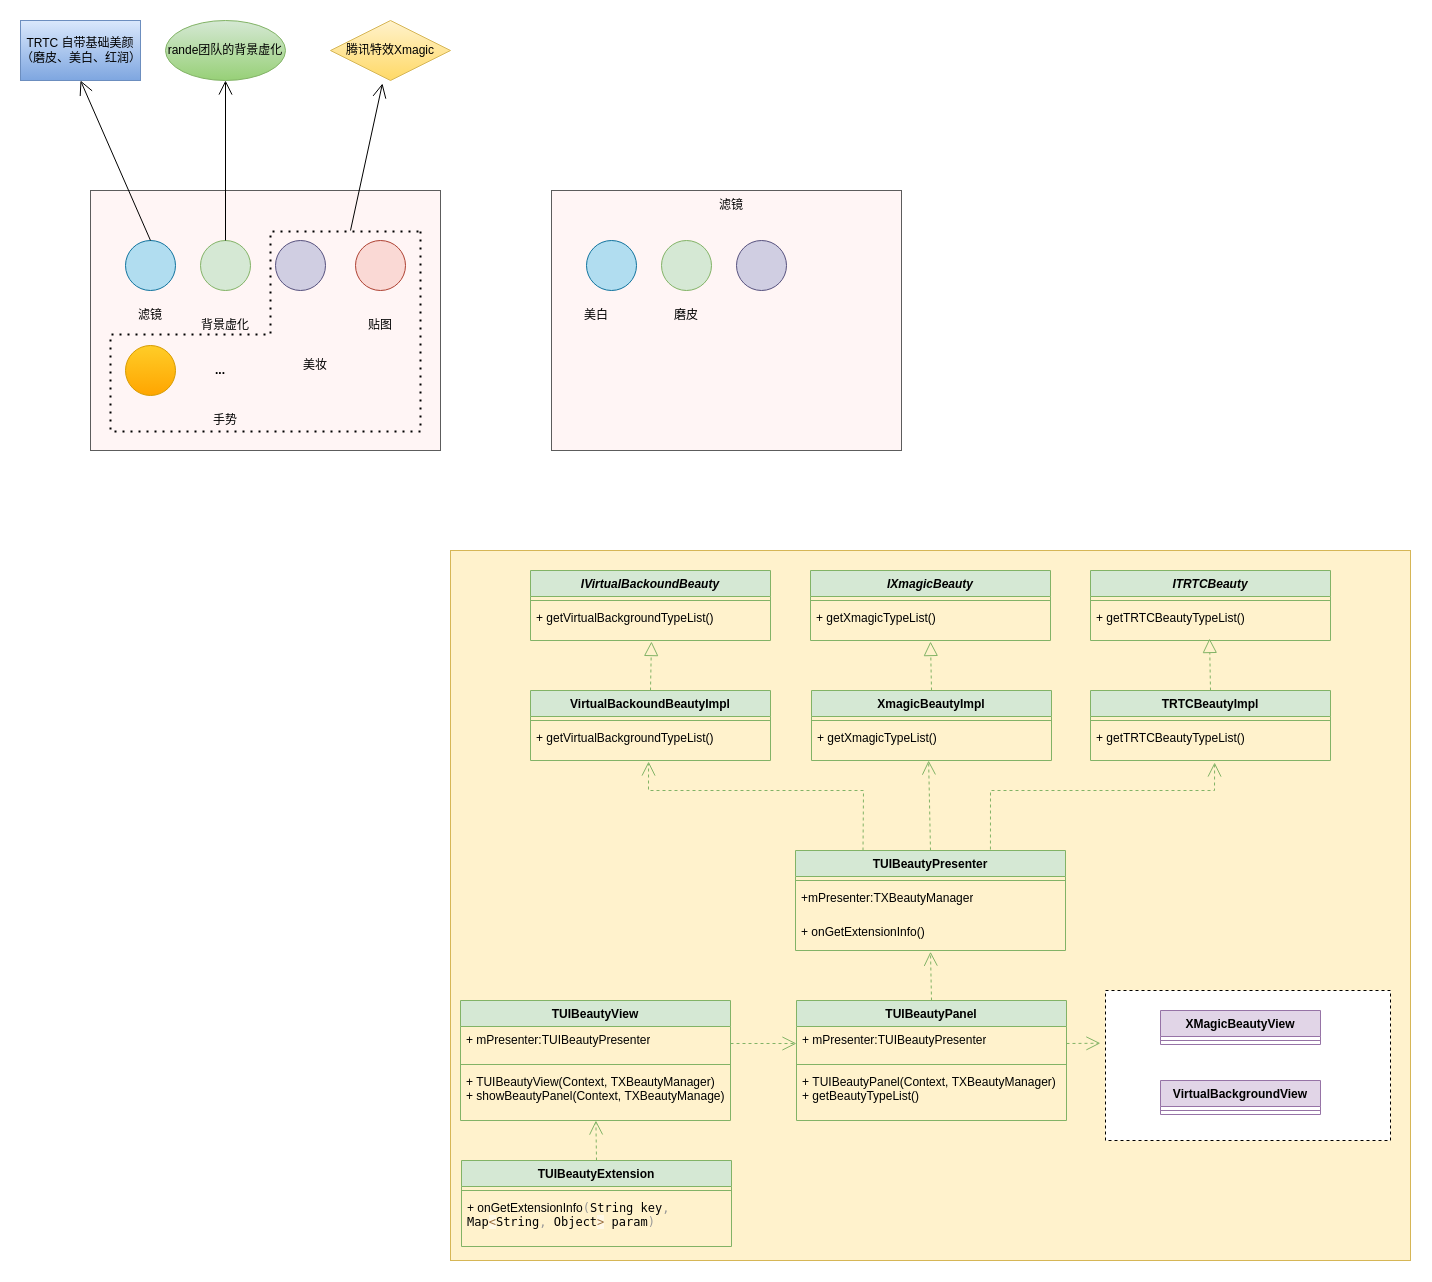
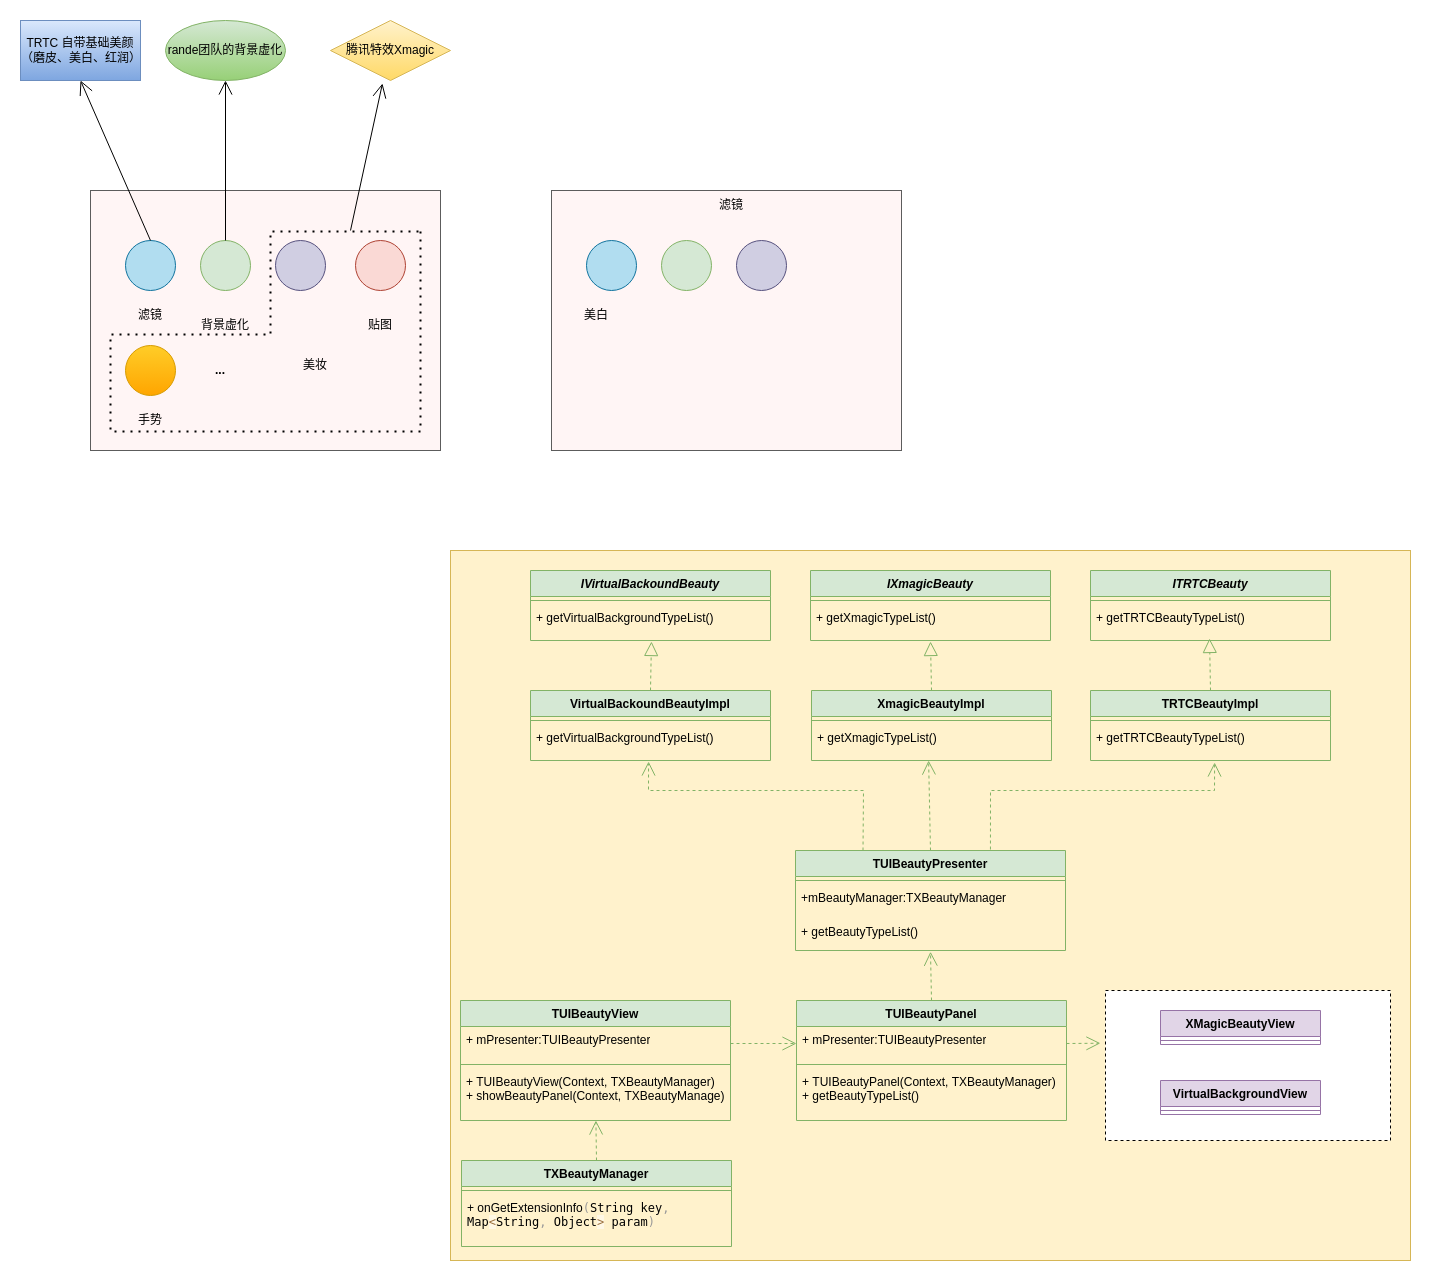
node "磨皮": removed
node "手势": moved (226, 421) -> (151, 421)
node "+mPresenter:TXBeautyManager": label "+mPresenter:TXBeautyManager" -> "+mBeautyManager:TXBeautyManager"
node "+ onGetExtensionInfo()": label "+ onGetExtensionInfo()" -> "+ getBeautyTypeList()"
node "TUIBeautyExtension": label "TUIBeautyExtension" -> "TXBeautyManager"
